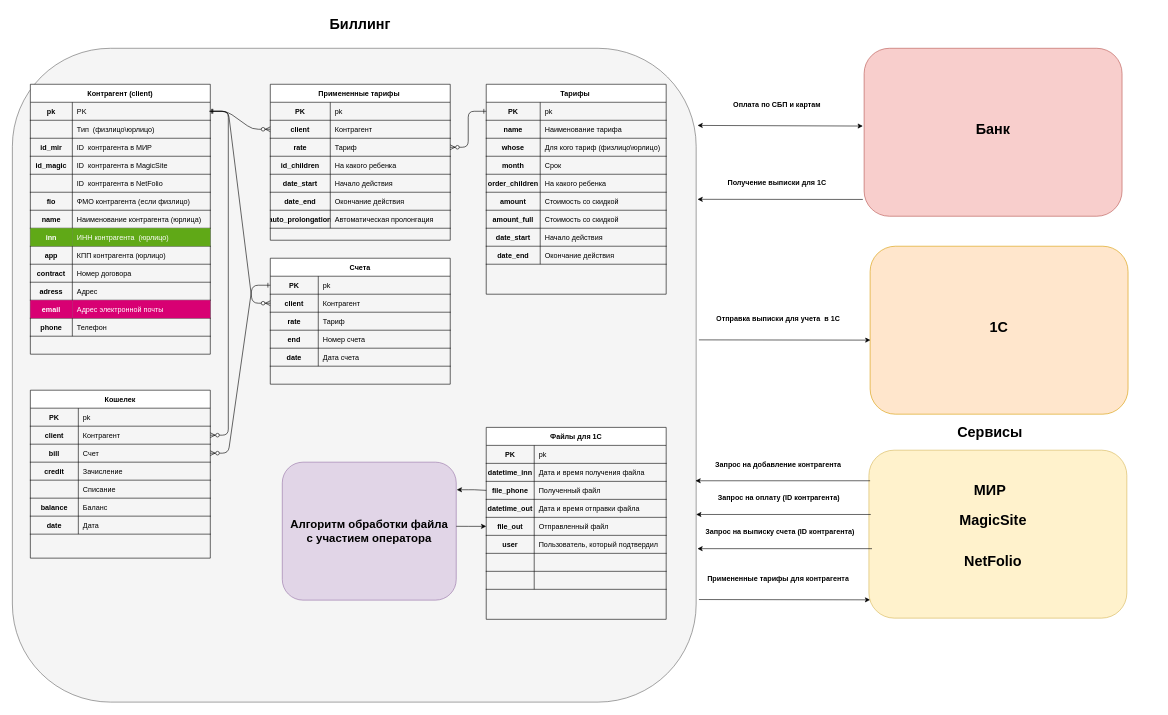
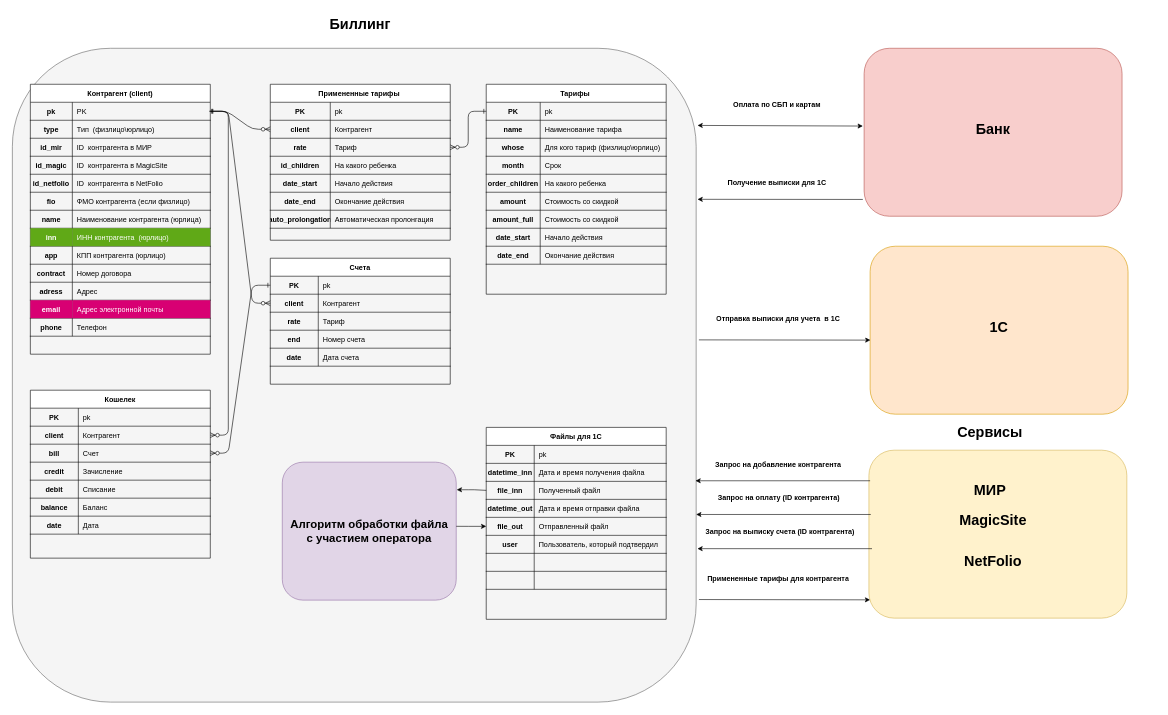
node "type": added
node "id_netfolio": added
node "debit": added
node "file_phone": label "file_phone" -> "file_inn"
